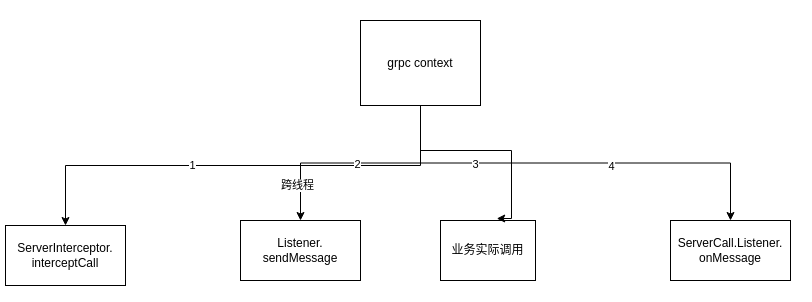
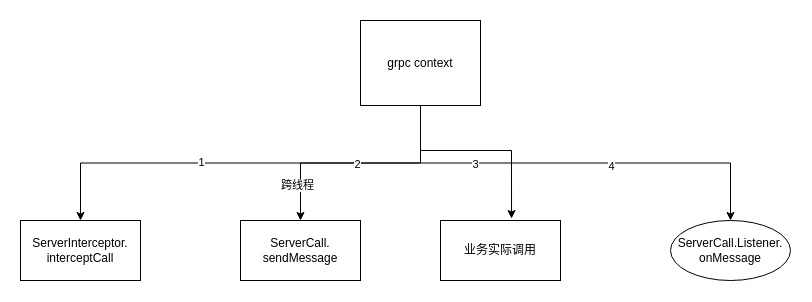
node "Listener. sendMessage": label "Listener. sendMessage" -> "ServerCall. sendMessage"
node "业务实际调用": size 95x60 -> 120x60
node "ServerCall.Listener. onMessage": shape rectangle -> ellipse
node "ServerInterceptor. interceptCall": moved (66, 256) -> (81, 251)
